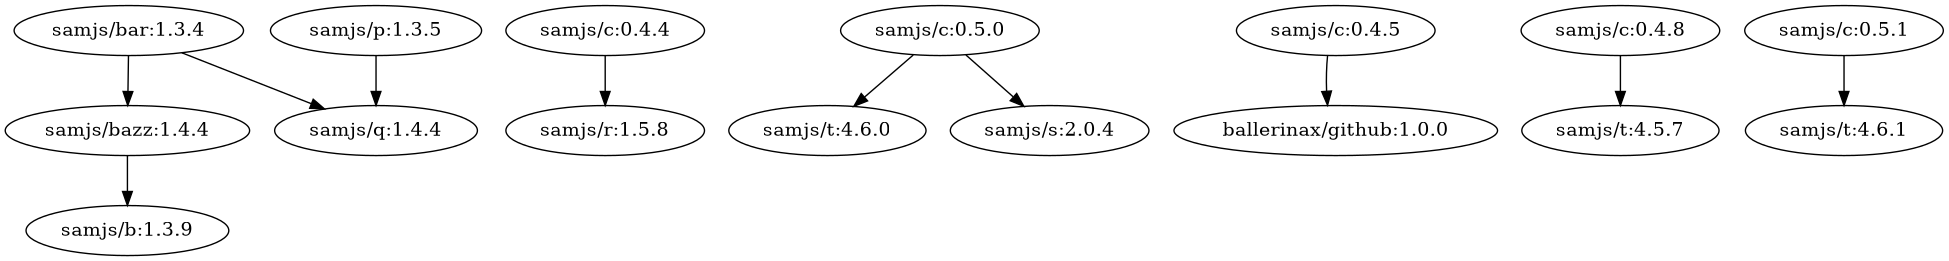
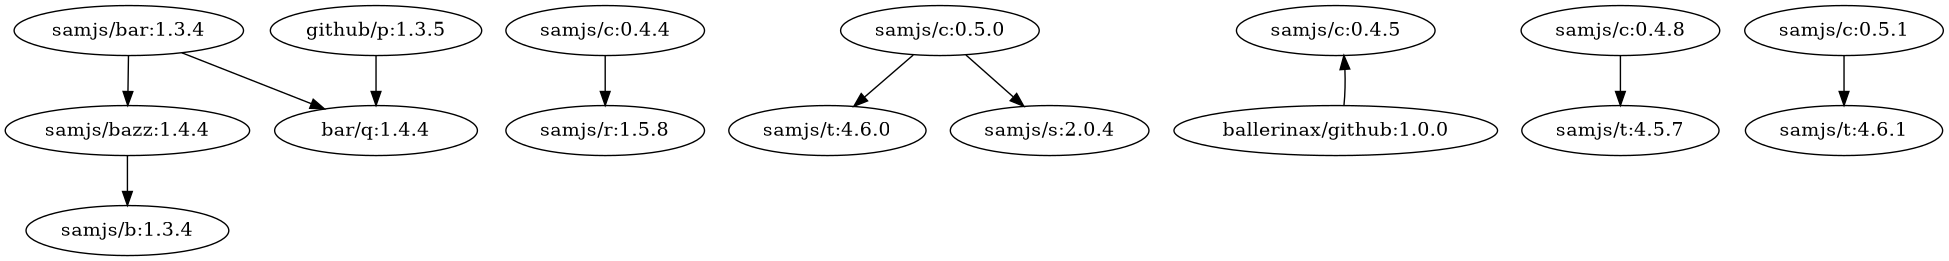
node "samjs/p:1.3.5": label "samjs/p:1.3.5" -> "github/p:1.3.5"
edge "samjs/c:0.4.5" -> "ballerinax/github:1.0.0": reversed
node "samjs/q:1.4.4": label "samjs/q:1.4.4" -> "bar/q:1.4.4"
node "samjs/b:1.3.9": label "samjs/b:1.3.9" -> "samjs/b:1.3.4"
